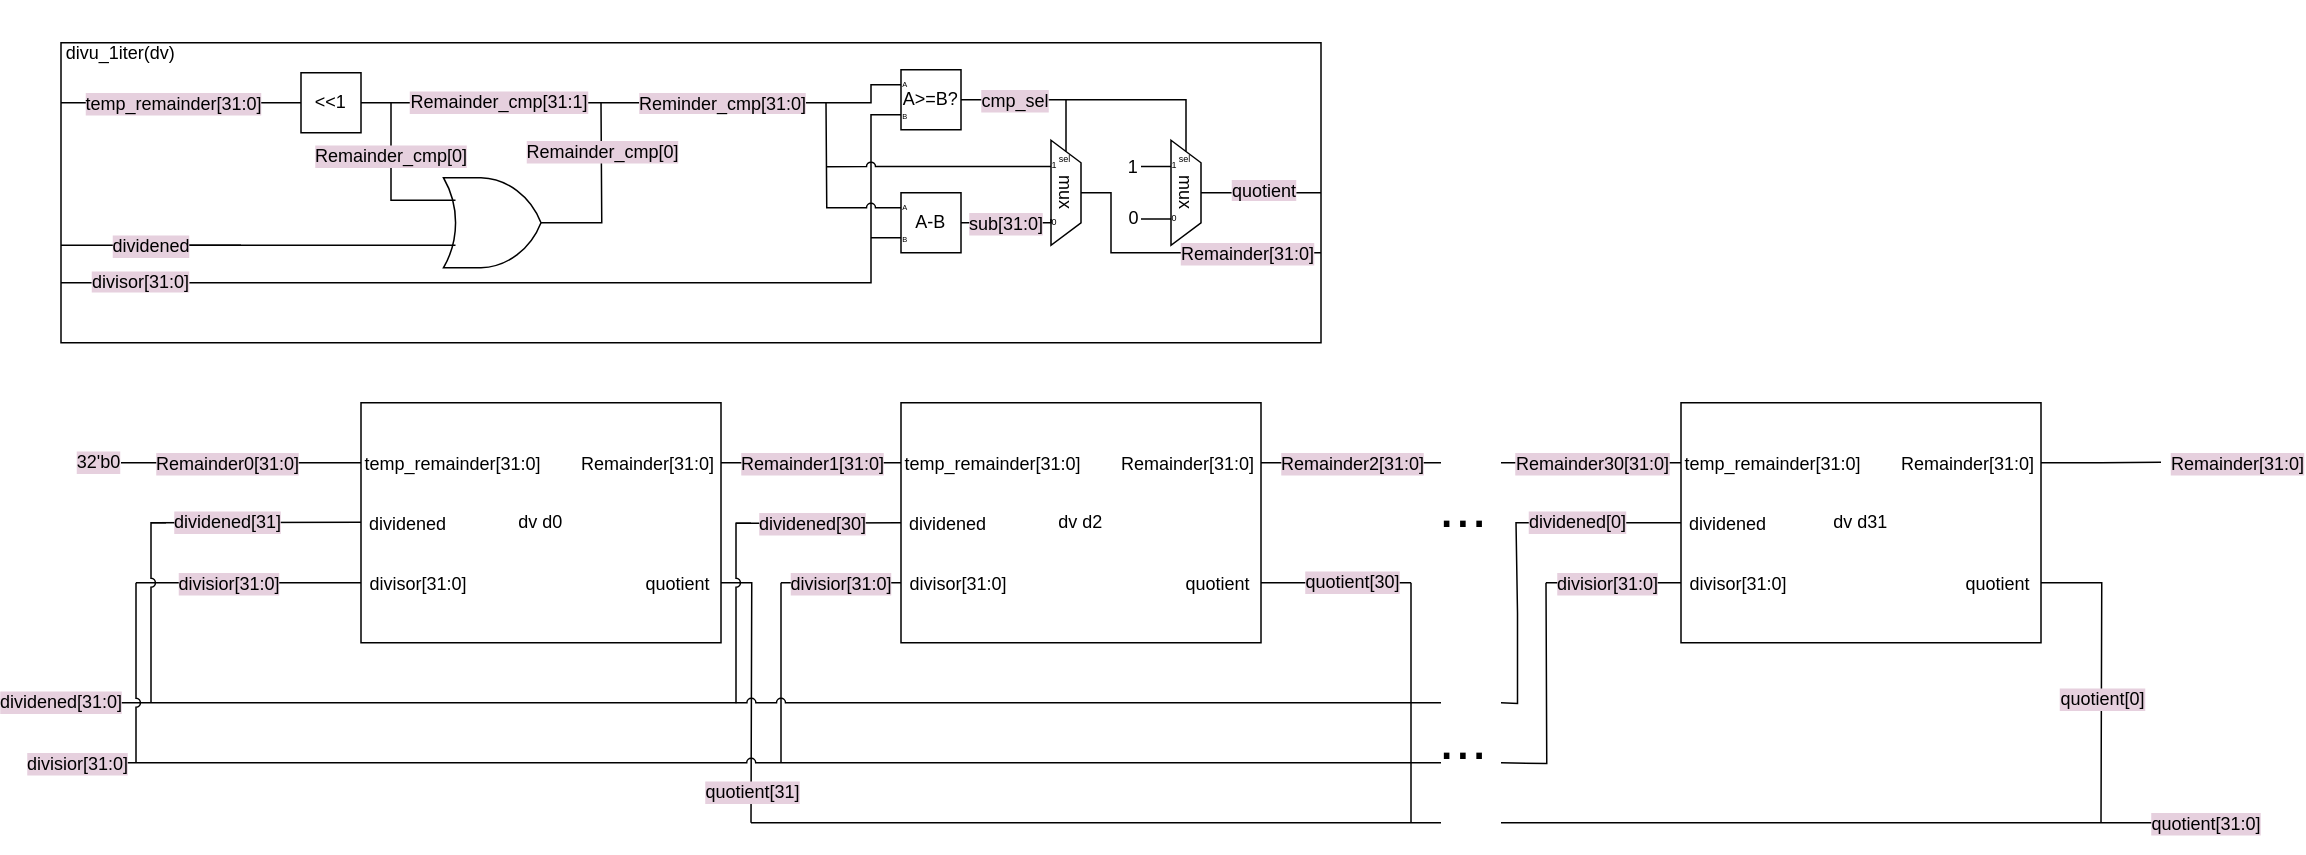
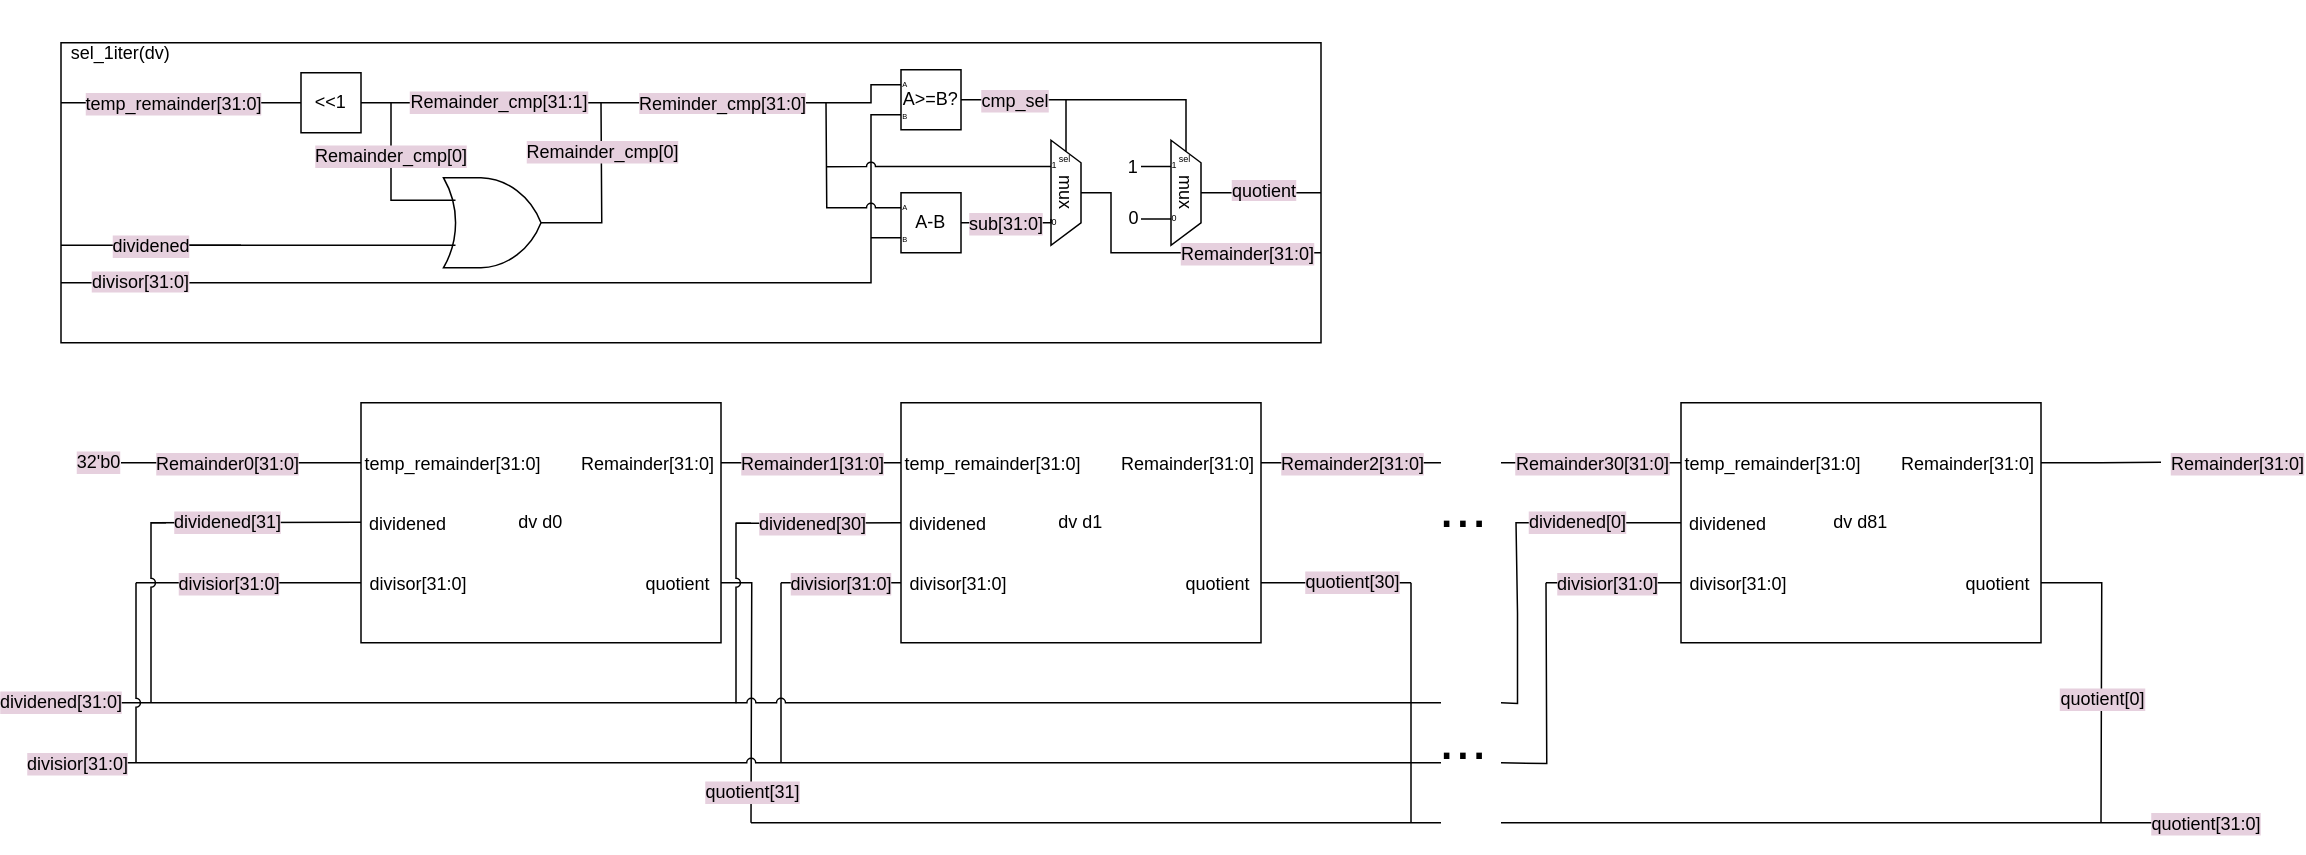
node "divu_1iter(dv)": label "divu_1iter(dv)" -> "sel_1iter(dv)"
node "dv d2": label "dv d2" -> "dv d1"
node "dv d31": label "dv d31" -> "dv d81"
